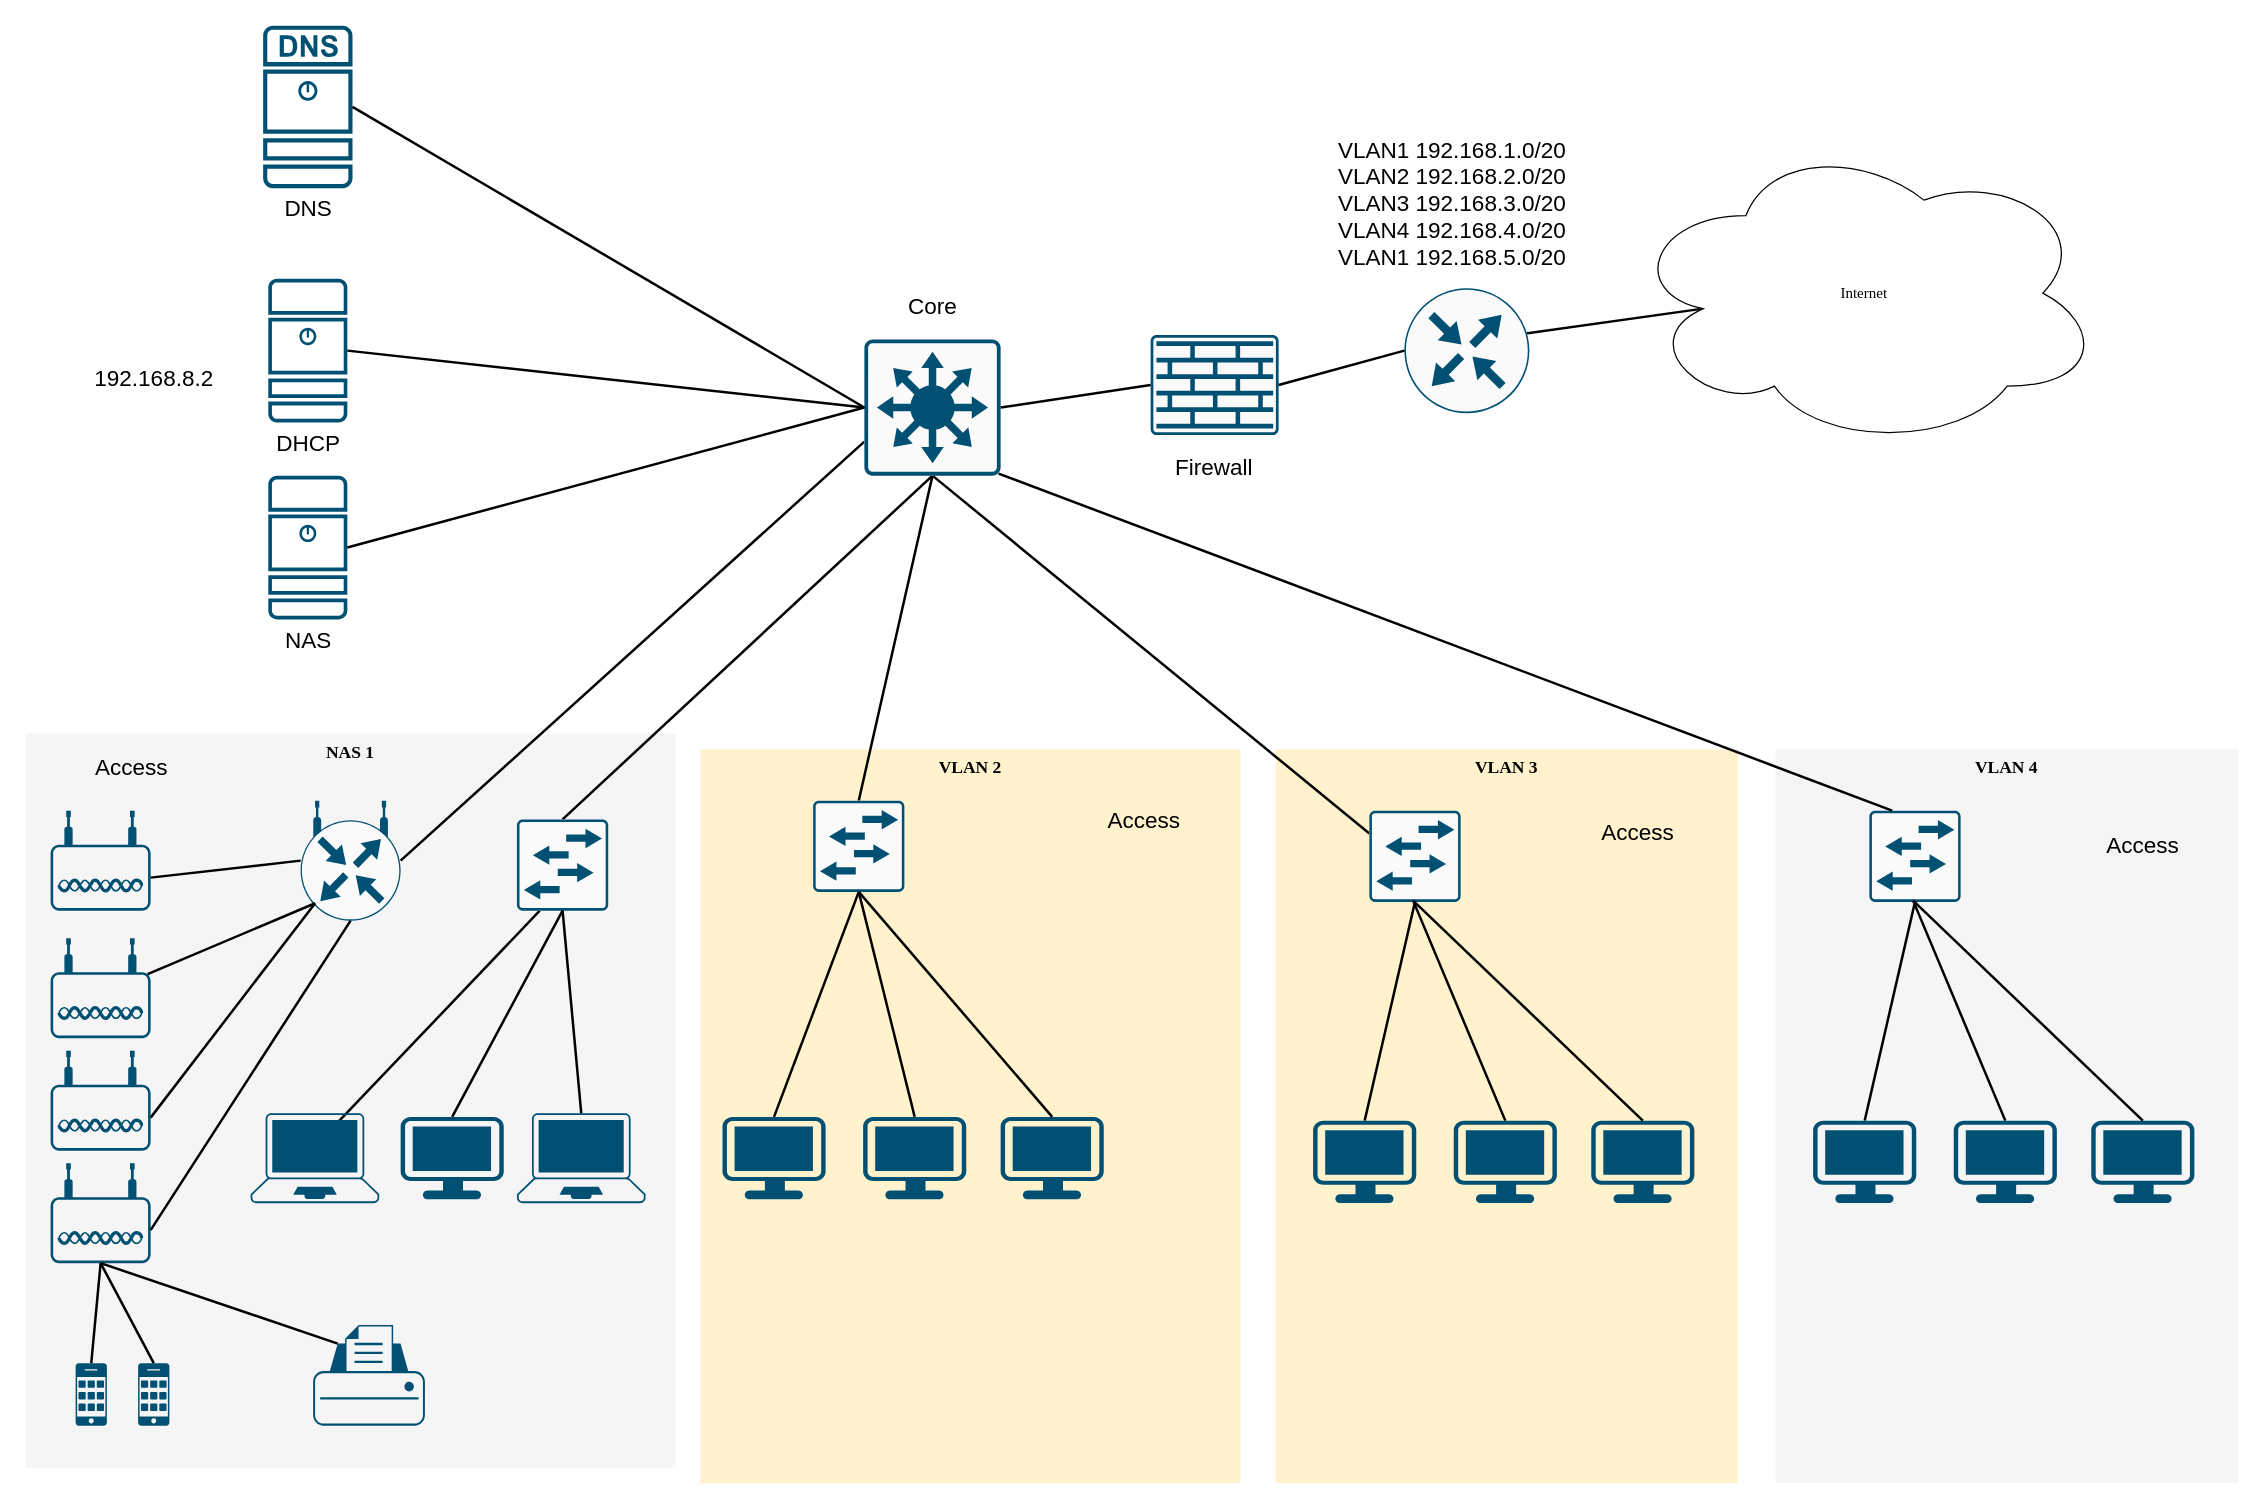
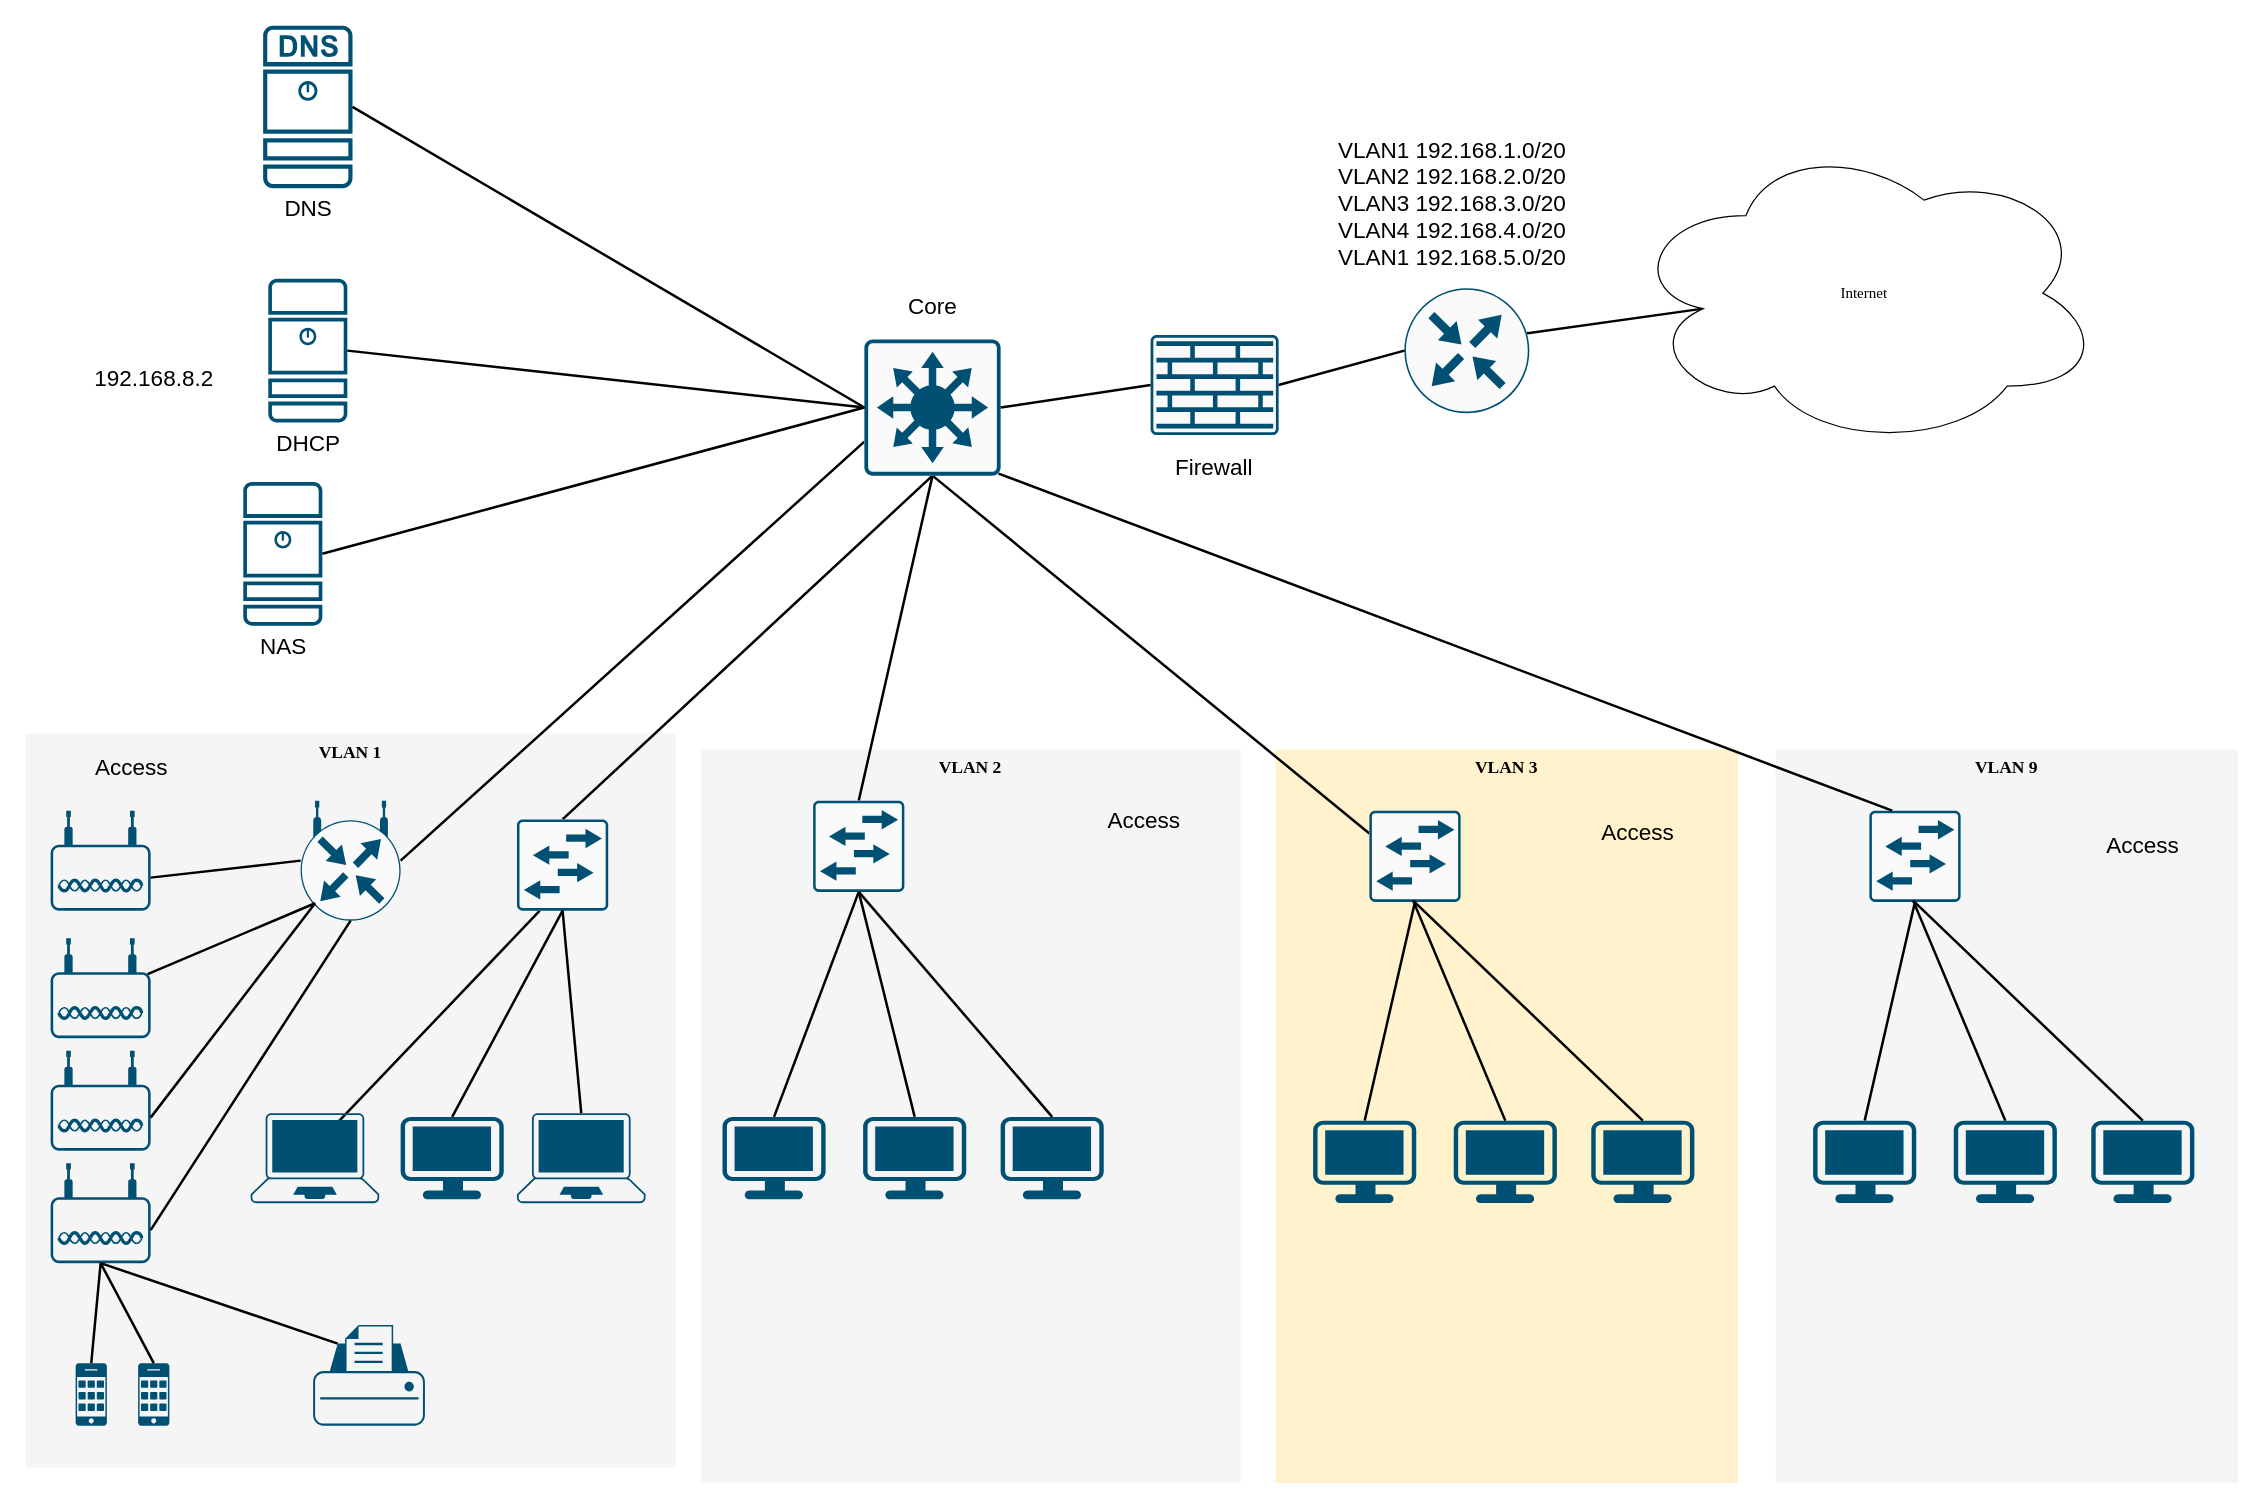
node "NAS": moved (308, 548) -> (283, 554)
node "NAS 1": label "NAS 1" -> "VLAN 1"
node "VLAN 4": label "VLAN 4" -> "VLAN 9"
node "VLAN 2": fillcolor #fff2cc -> #f5f5f5
